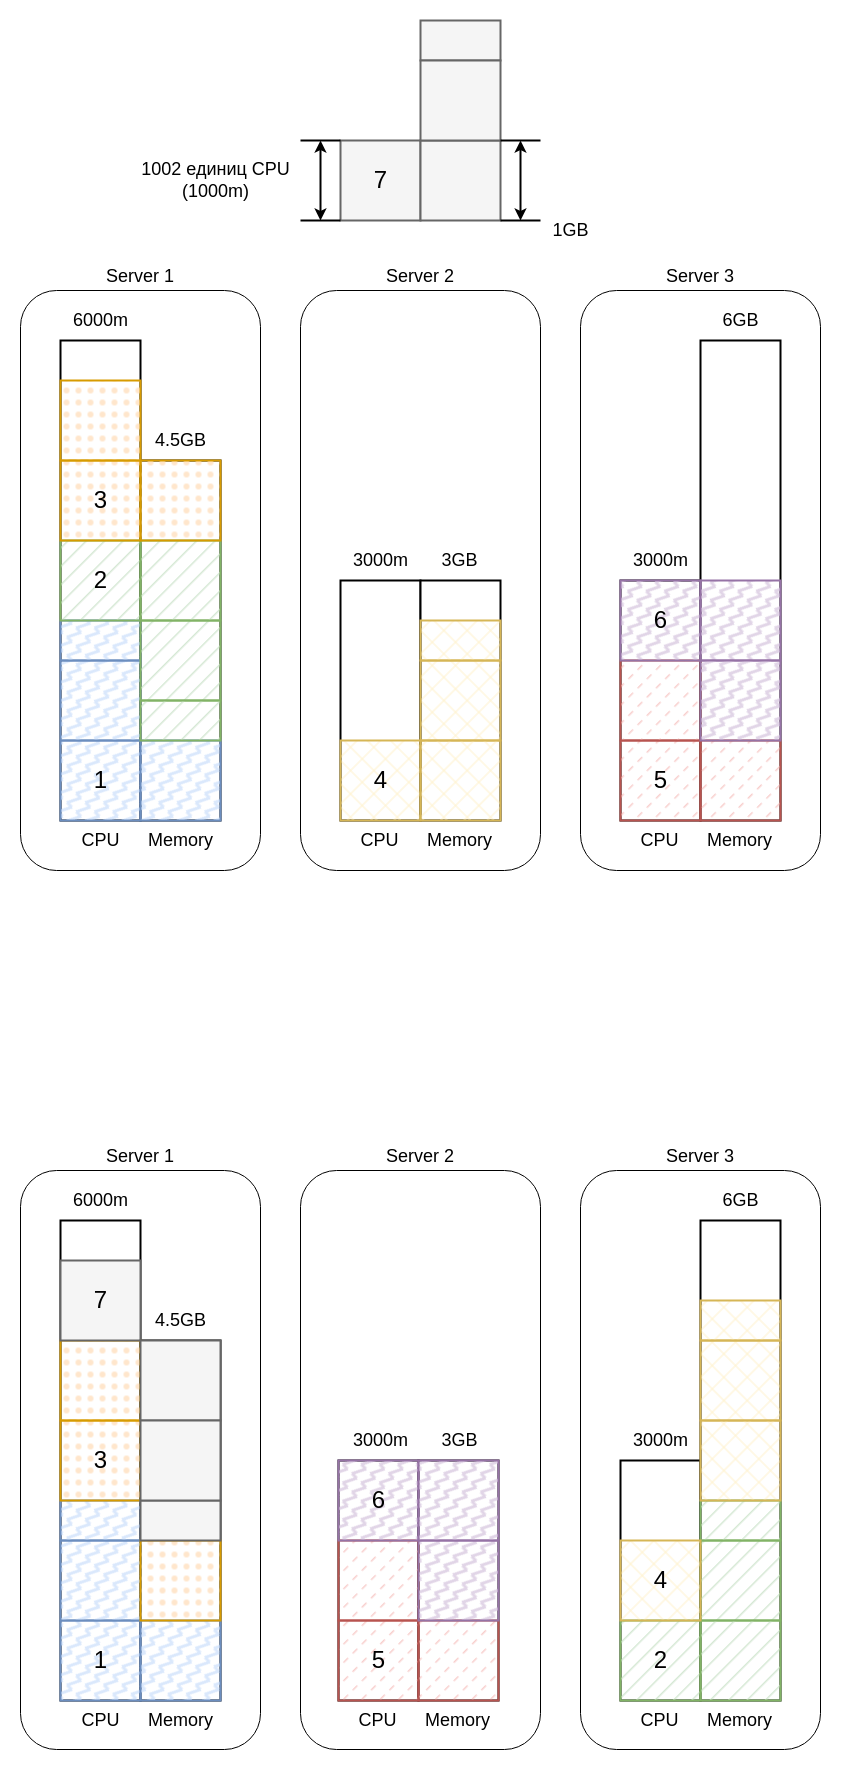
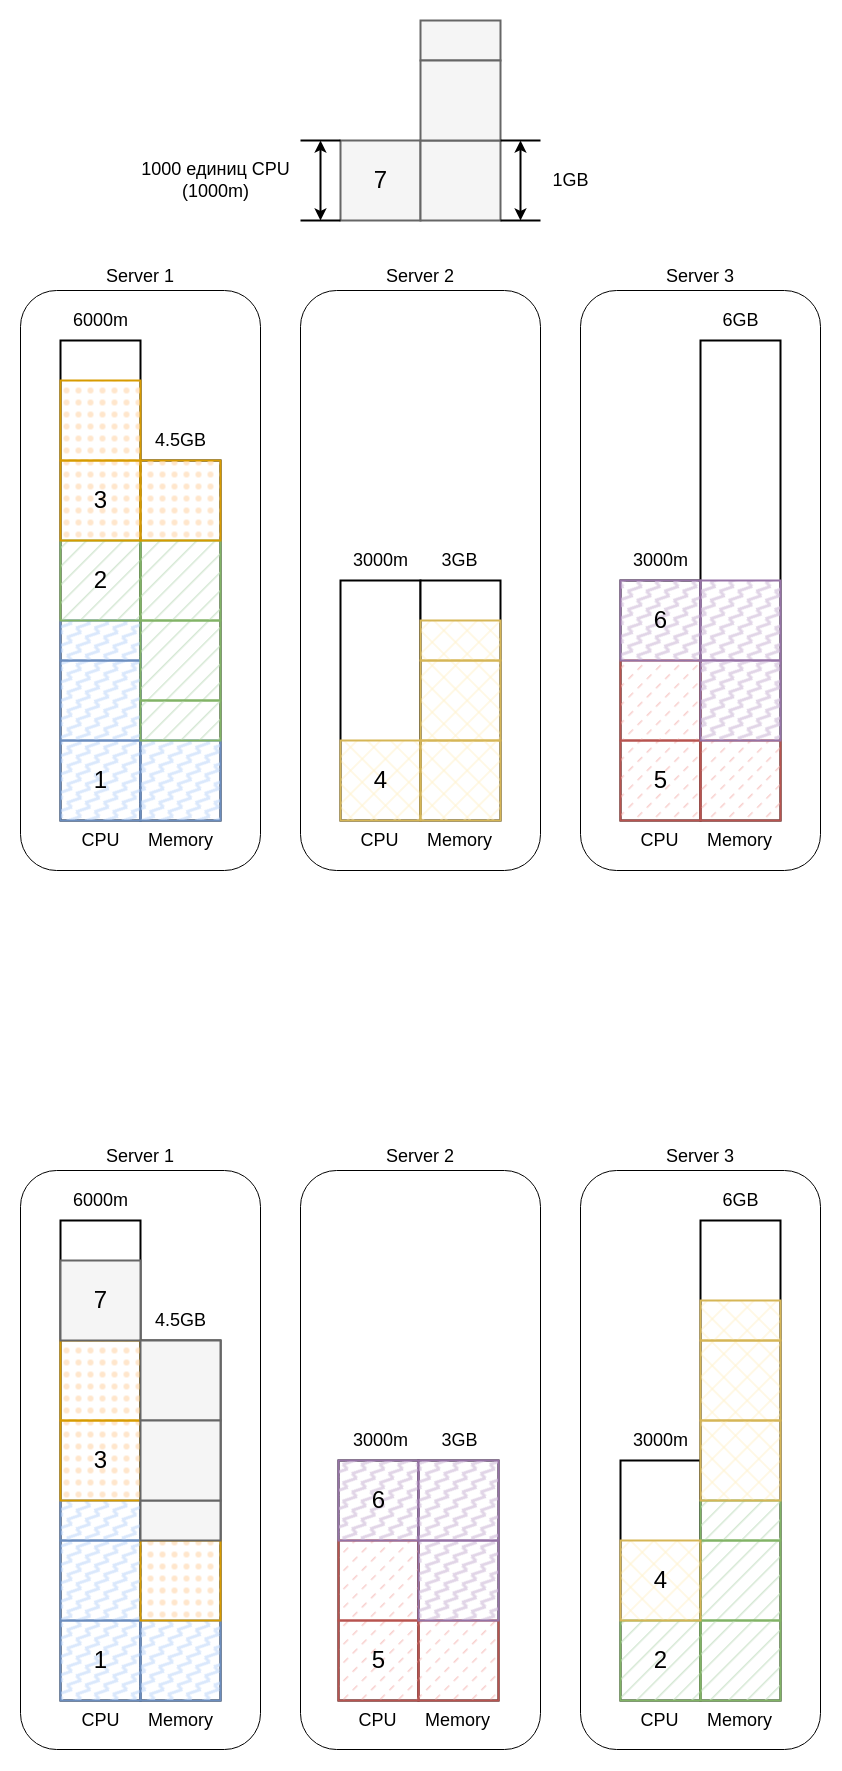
node "1002 единиц CPU (1000m)": label "1002 единиц CPU (1000m)" -> "1000 единиц CPU (1000m)"
node "1GB": moved (571, 231) -> (571, 181)
